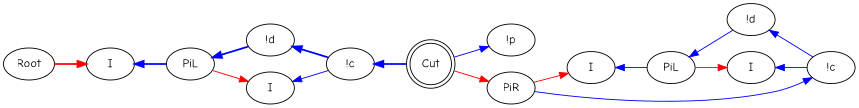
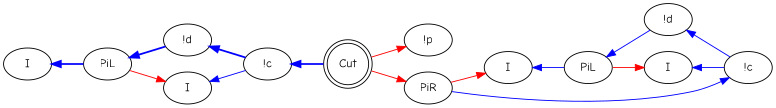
edge "Cut" -> "!p": color blue -> red
node "Root": removed
